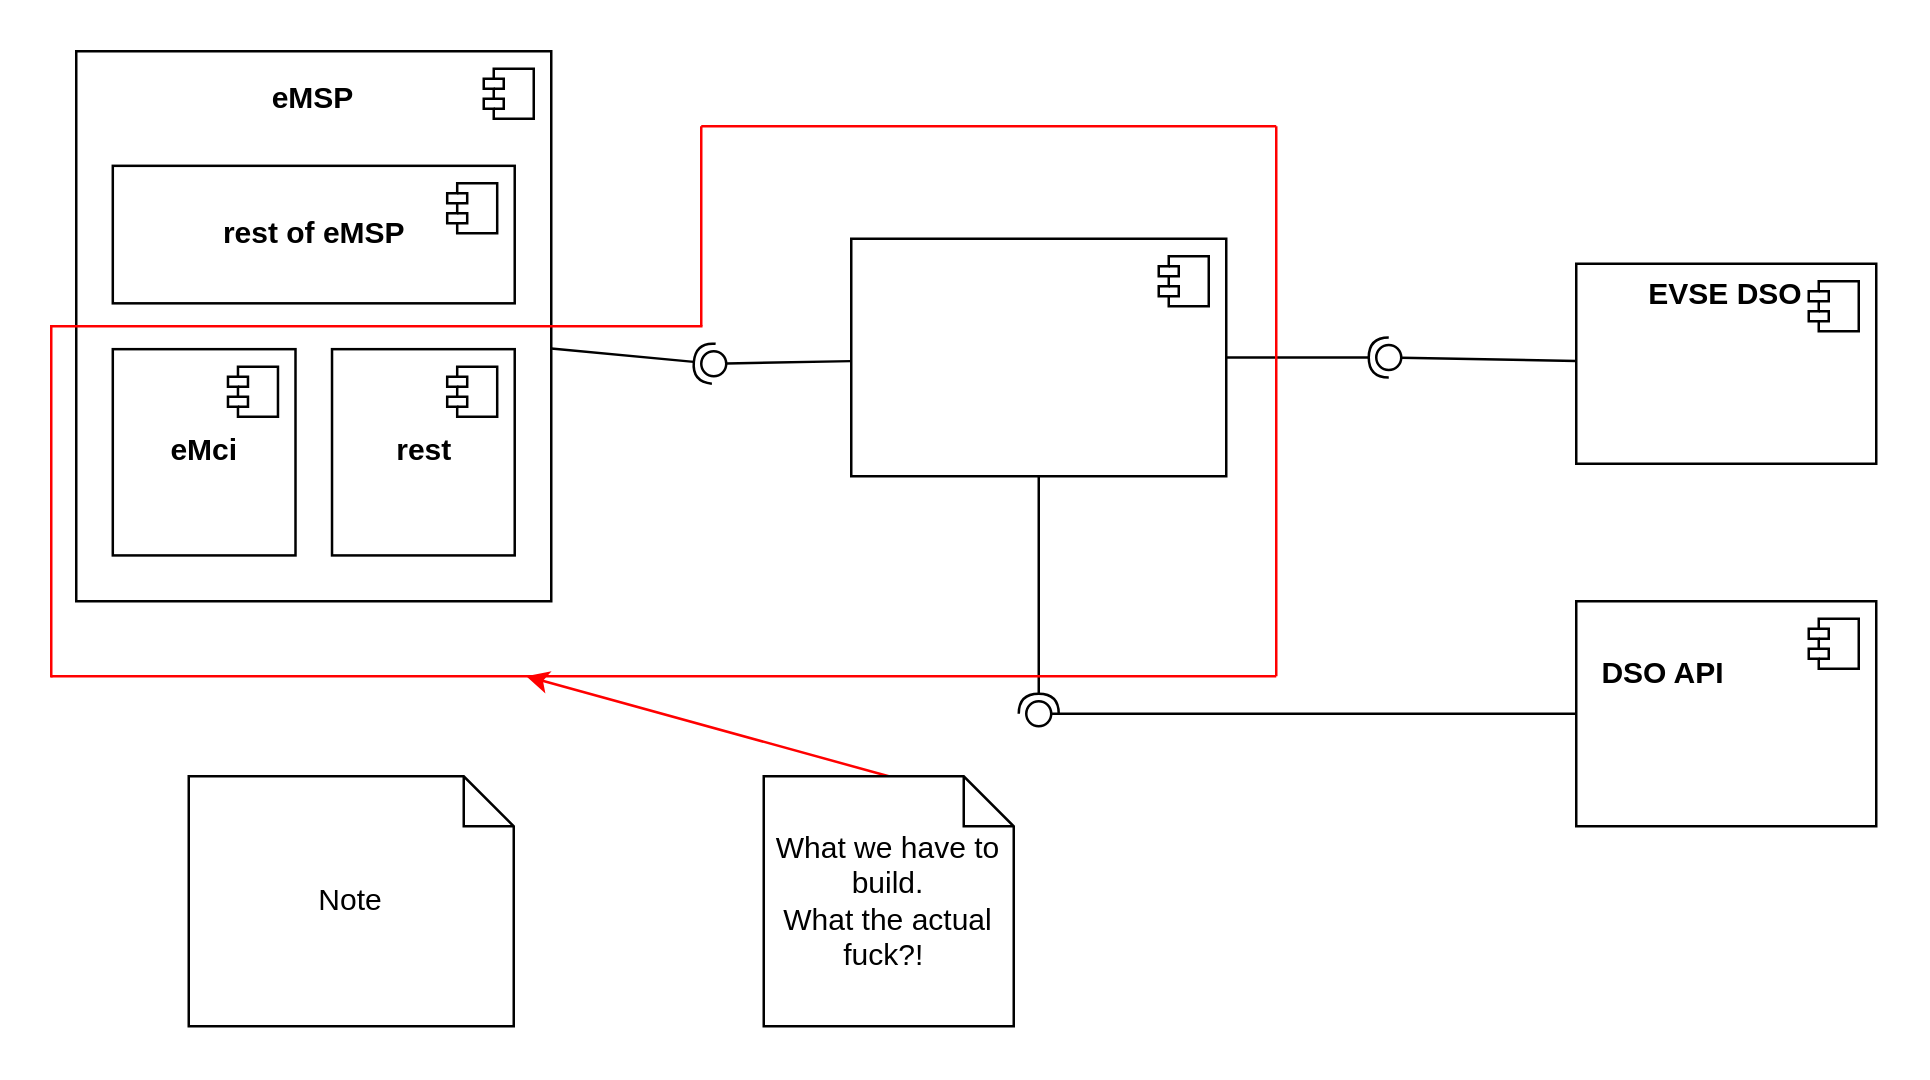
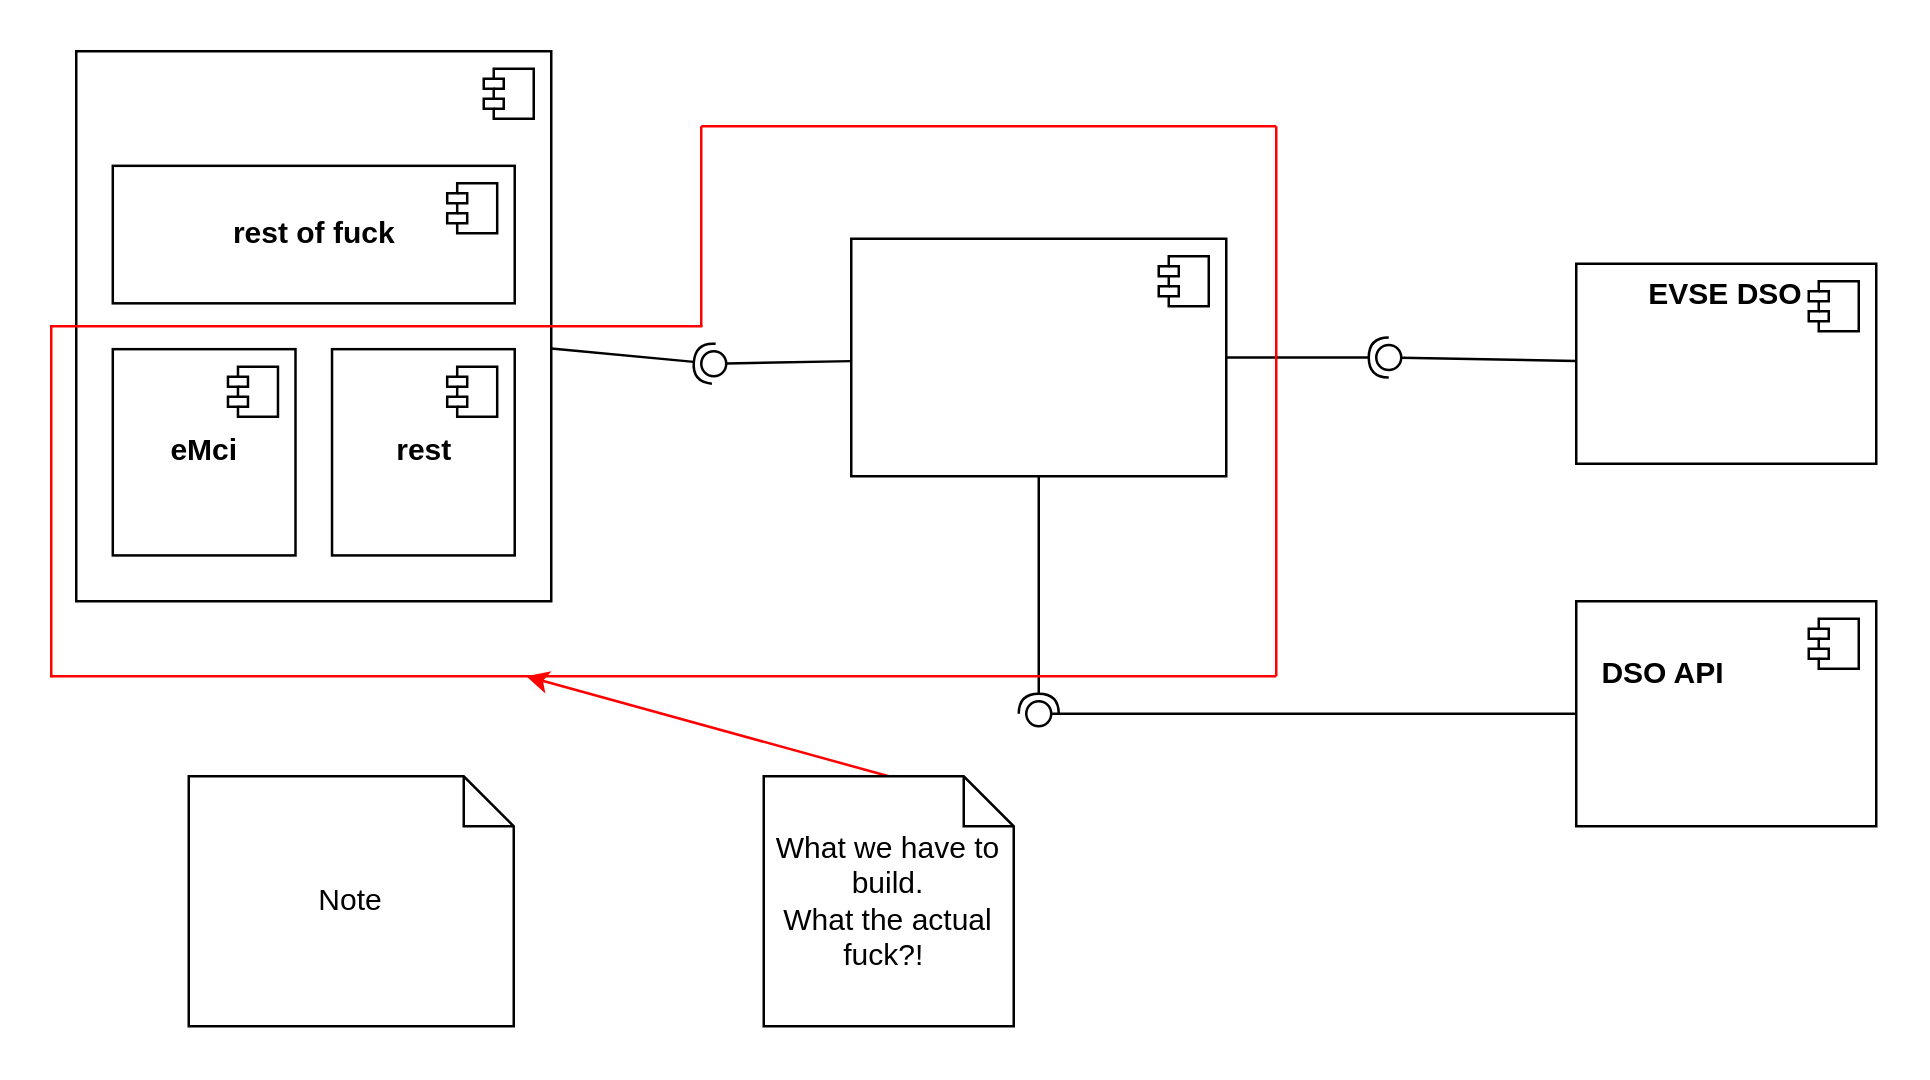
node "eMSP": removed
node "rest of eMSP": label "rest of eMSP" -> "rest of fuck"
